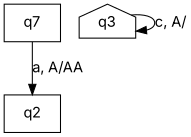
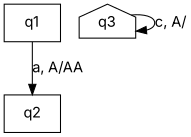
node "q7": label "q7" -> "q1"
